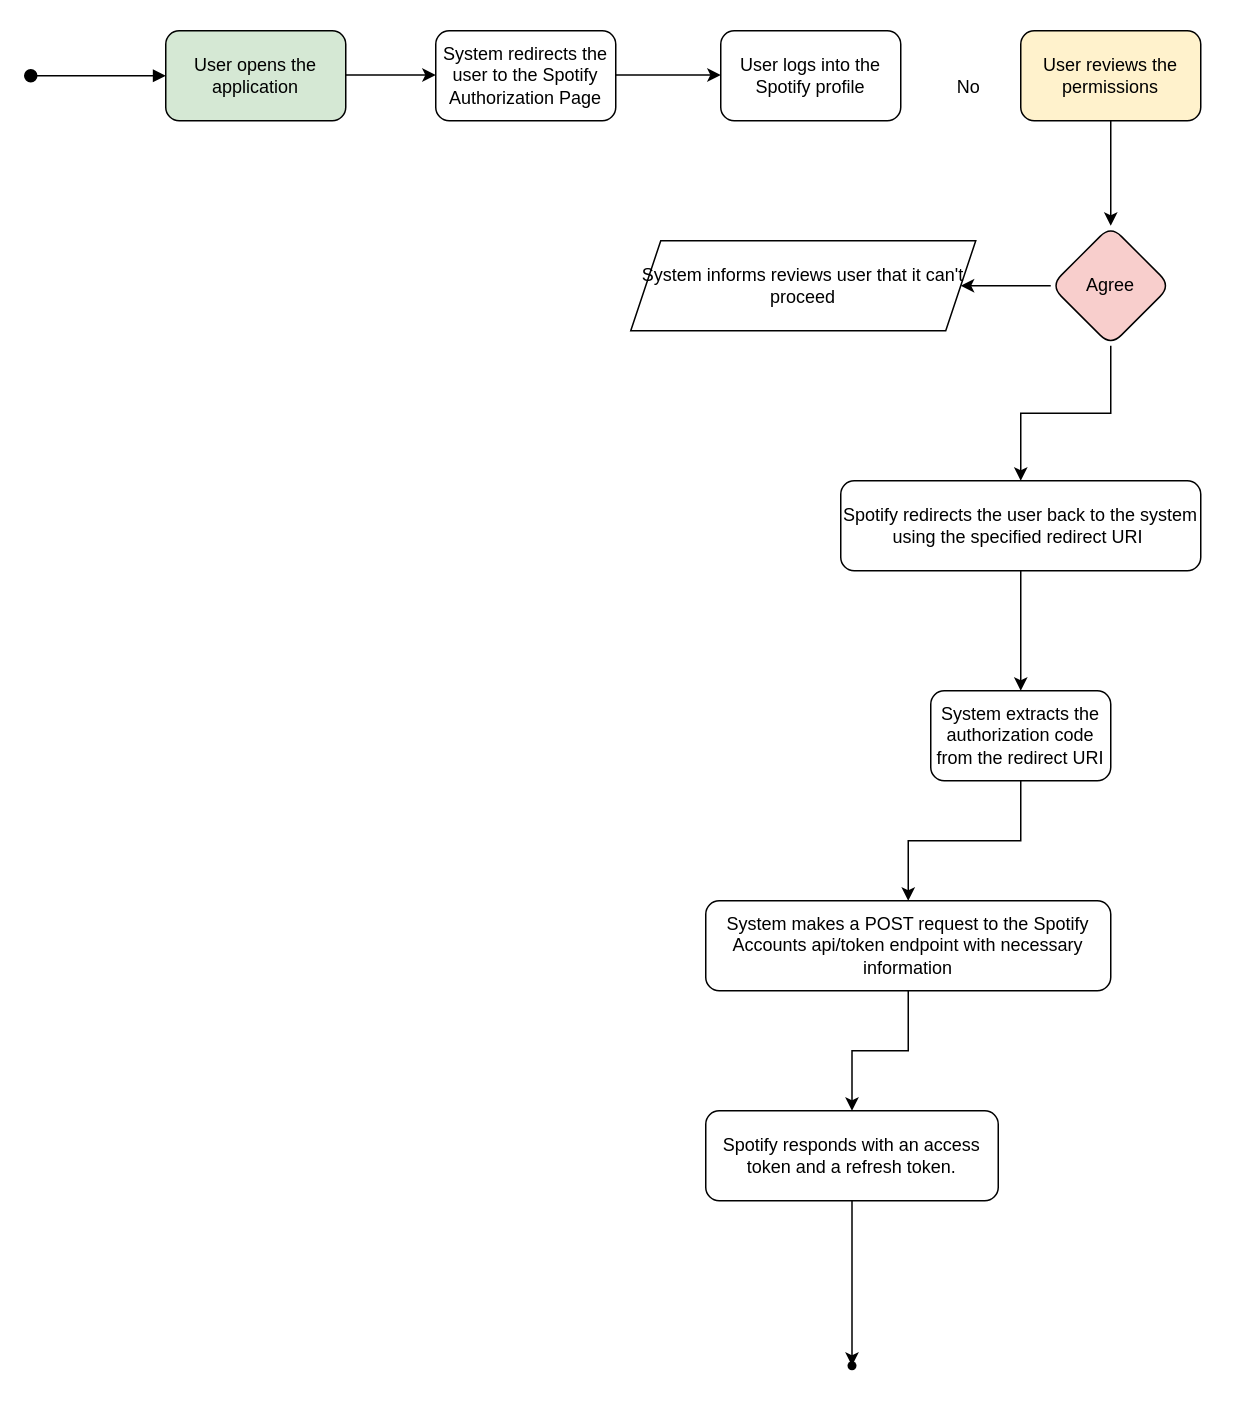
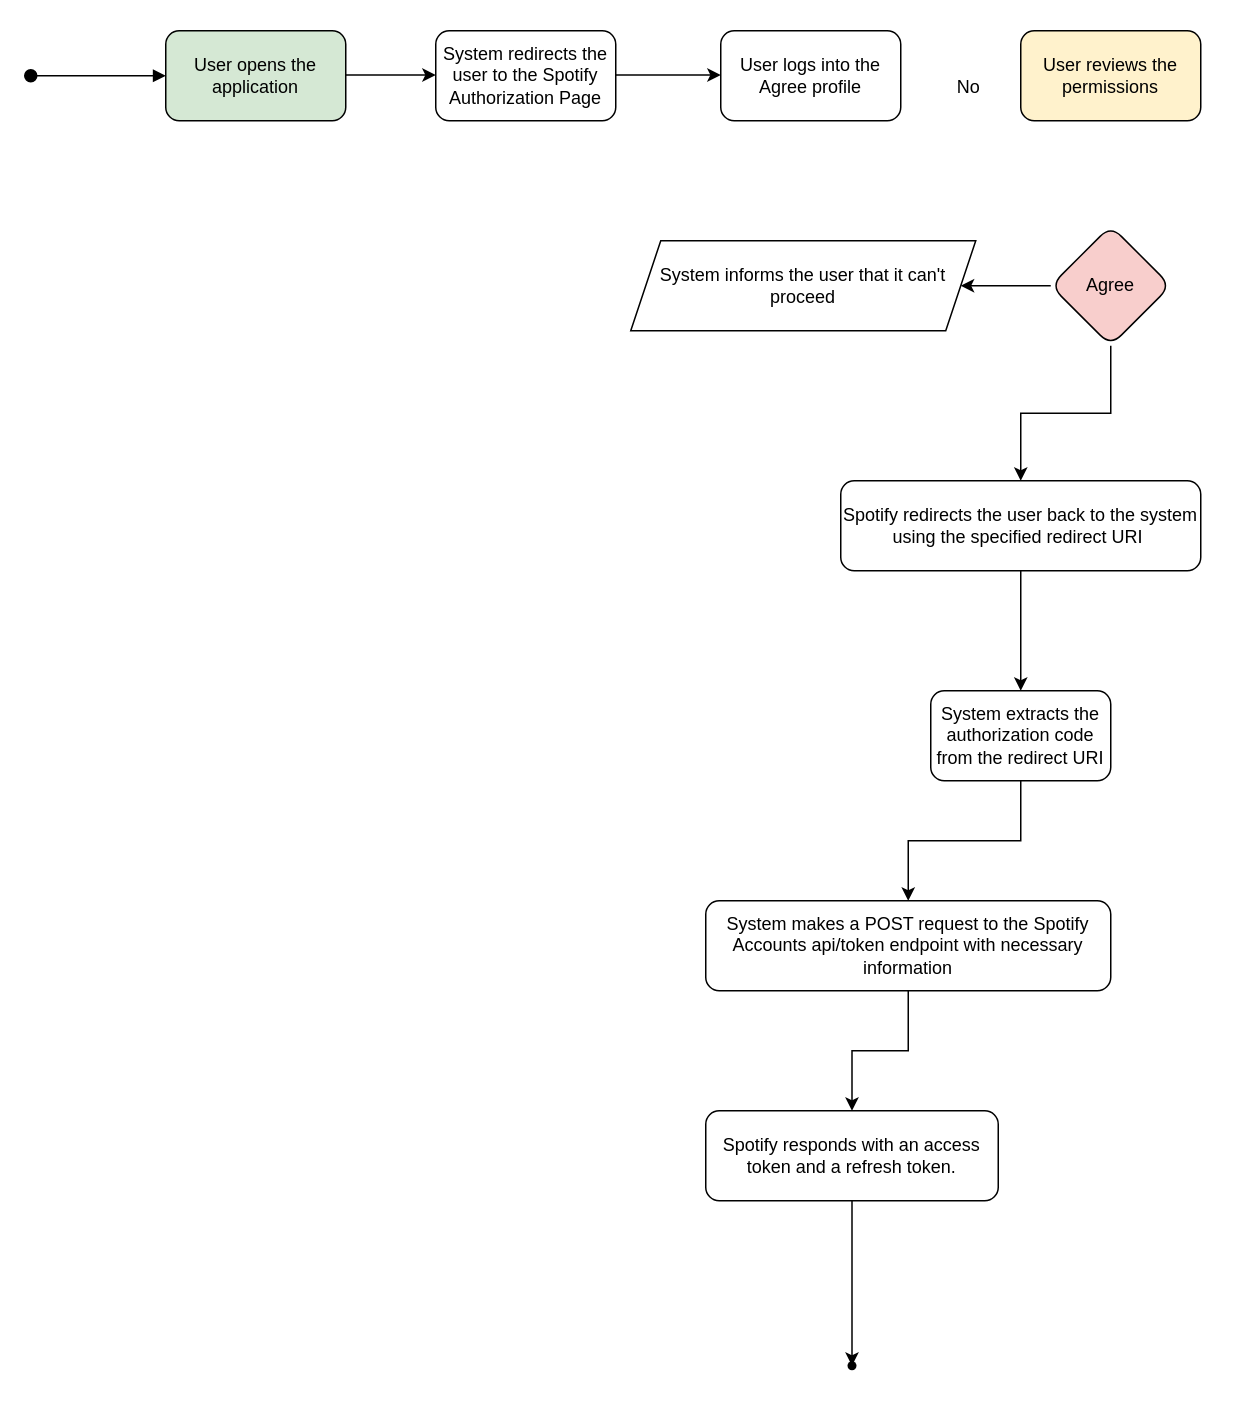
node "User logs into the Spotify profile": label "User logs into the Spotify profile" -> "User logs into the Agree profile"
edge "User reviews the permissions" -> "Agree": removed
node "System informs reviews user that it can't proceed": label "System informs reviews user that it can't proceed" -> "System informs the user that it can't proceed"
